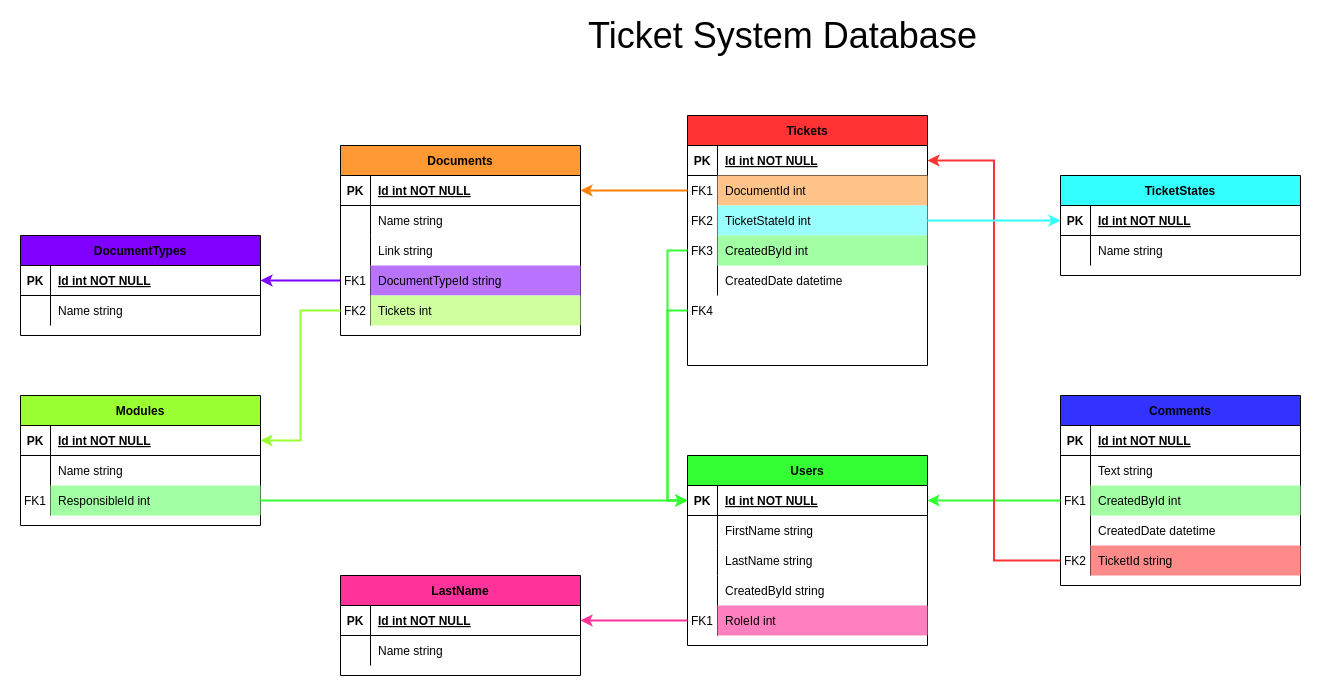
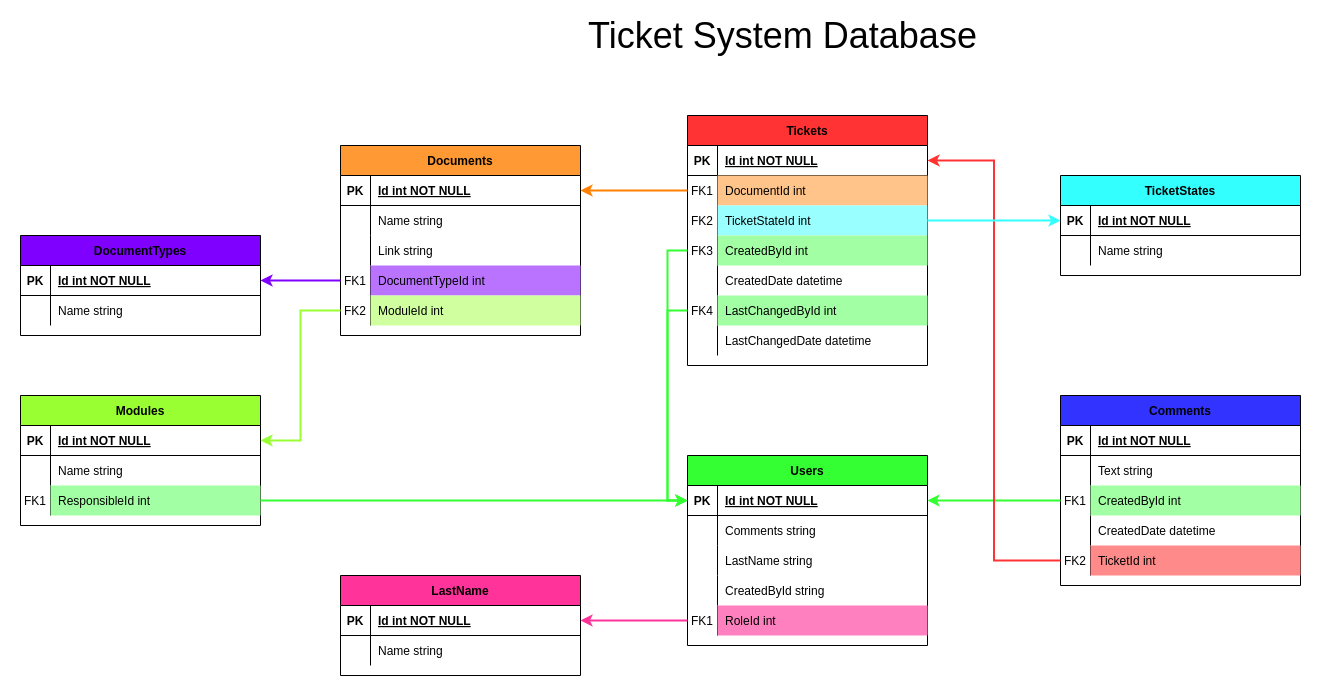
node "DocumentTypeId string": label "DocumentTypeId string" -> "DocumentTypeId int"
node "Tickets int": label "Tickets int" -> "ModuleId int"
node "LastChangedById int": added
node "LastChangedDate datetime": added
node "FirstName string": label "FirstName string" -> "Comments string"
node "TicketId string": label "TicketId string" -> "TicketId int"
